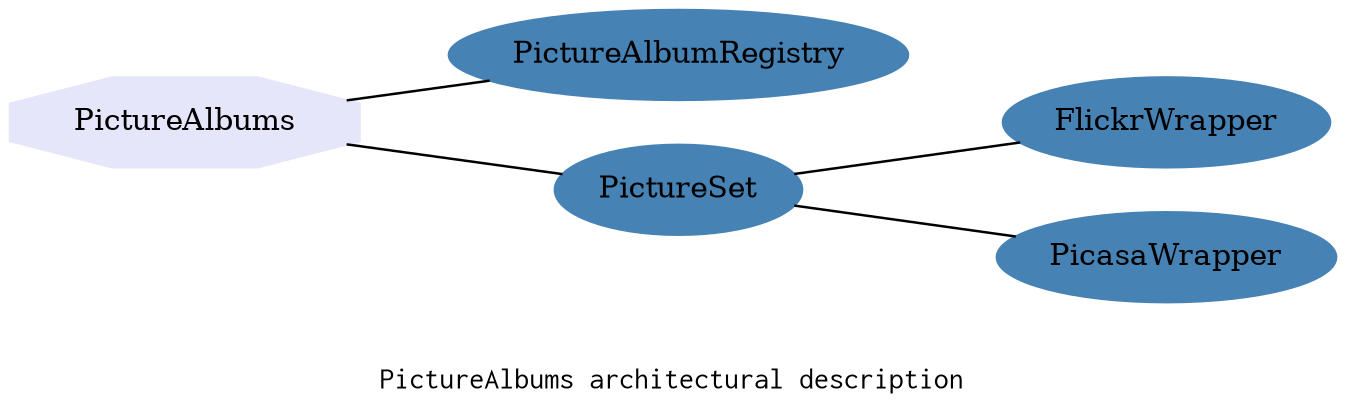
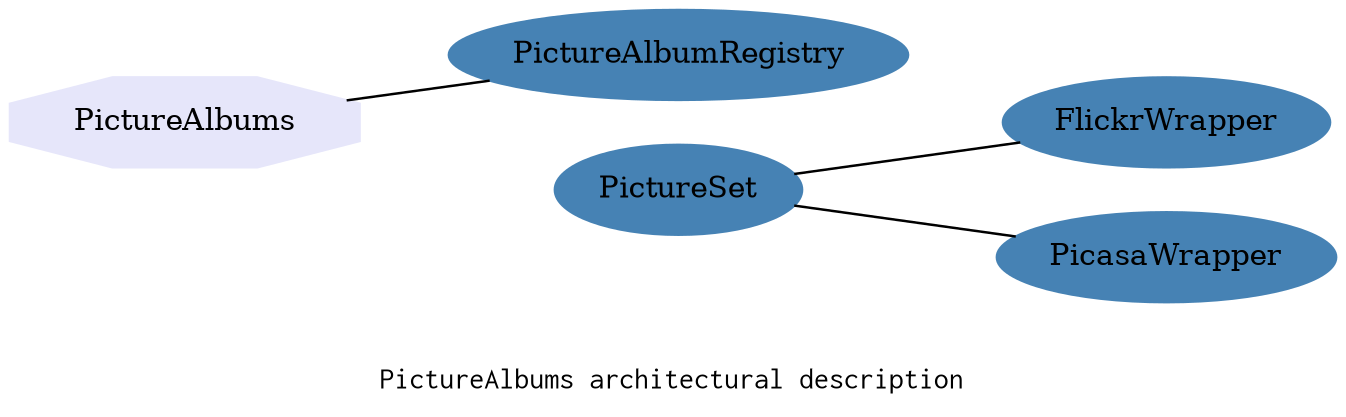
edge "PictureAlbums" -- "PictureSet": removed
